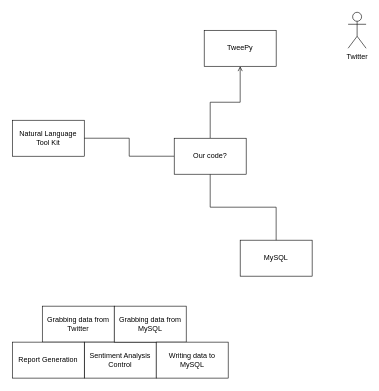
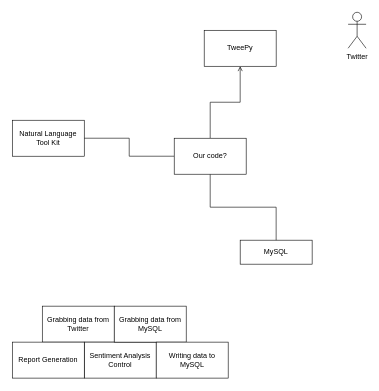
node "MySQL": size 72x36 -> 72x24
